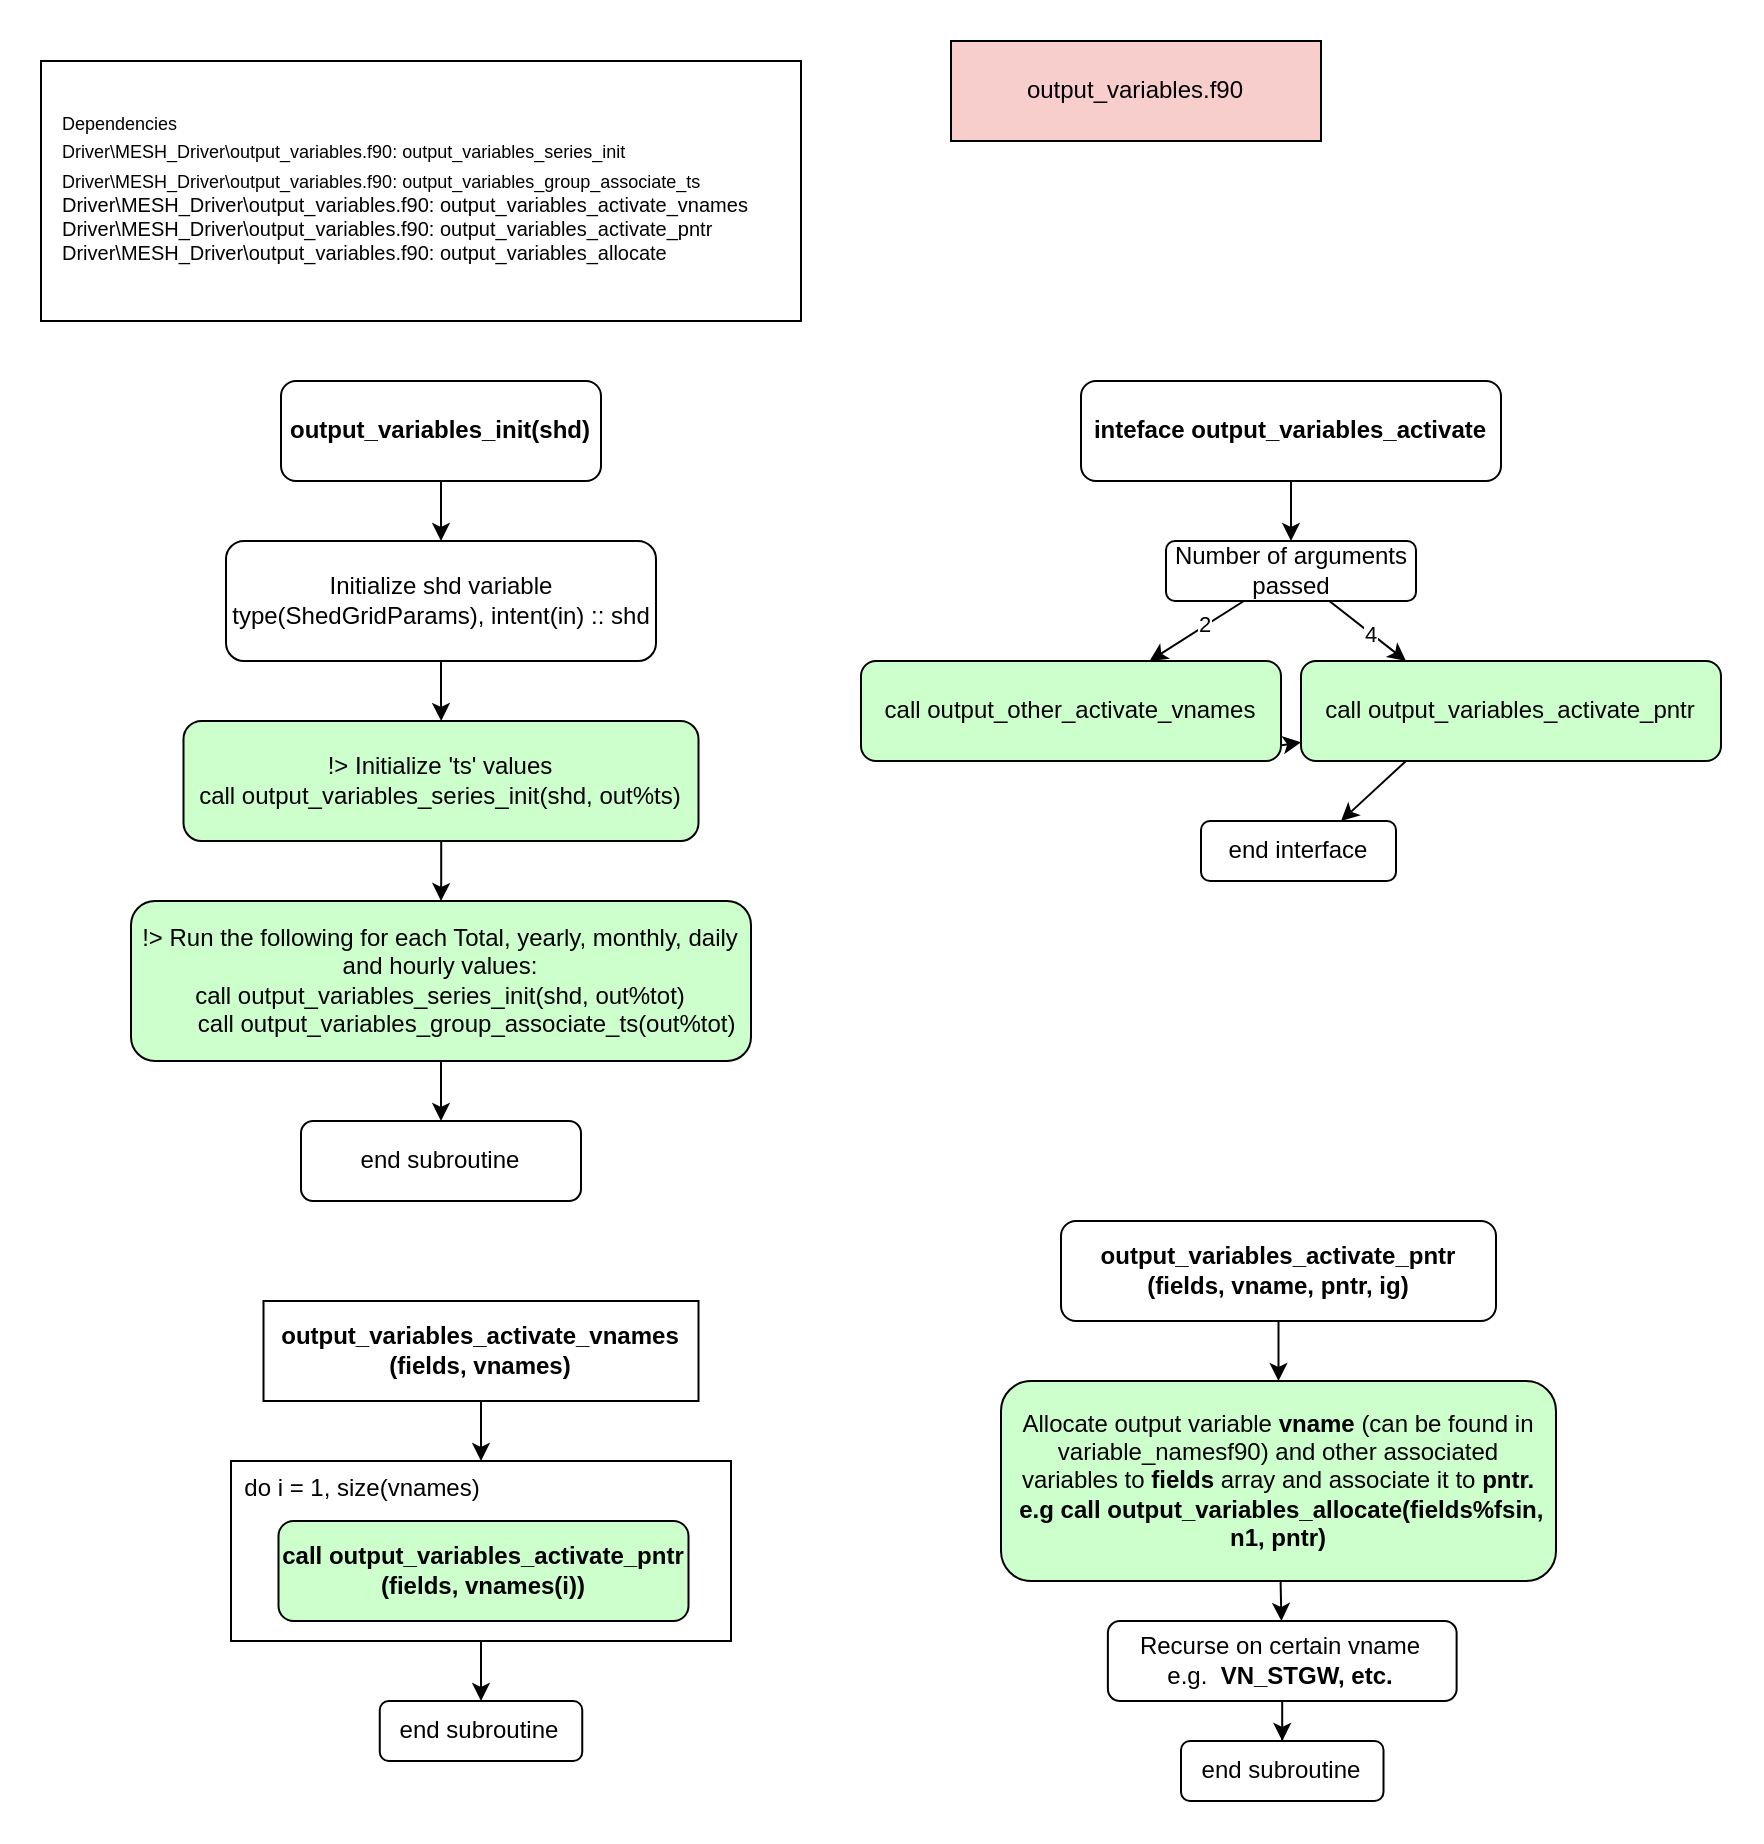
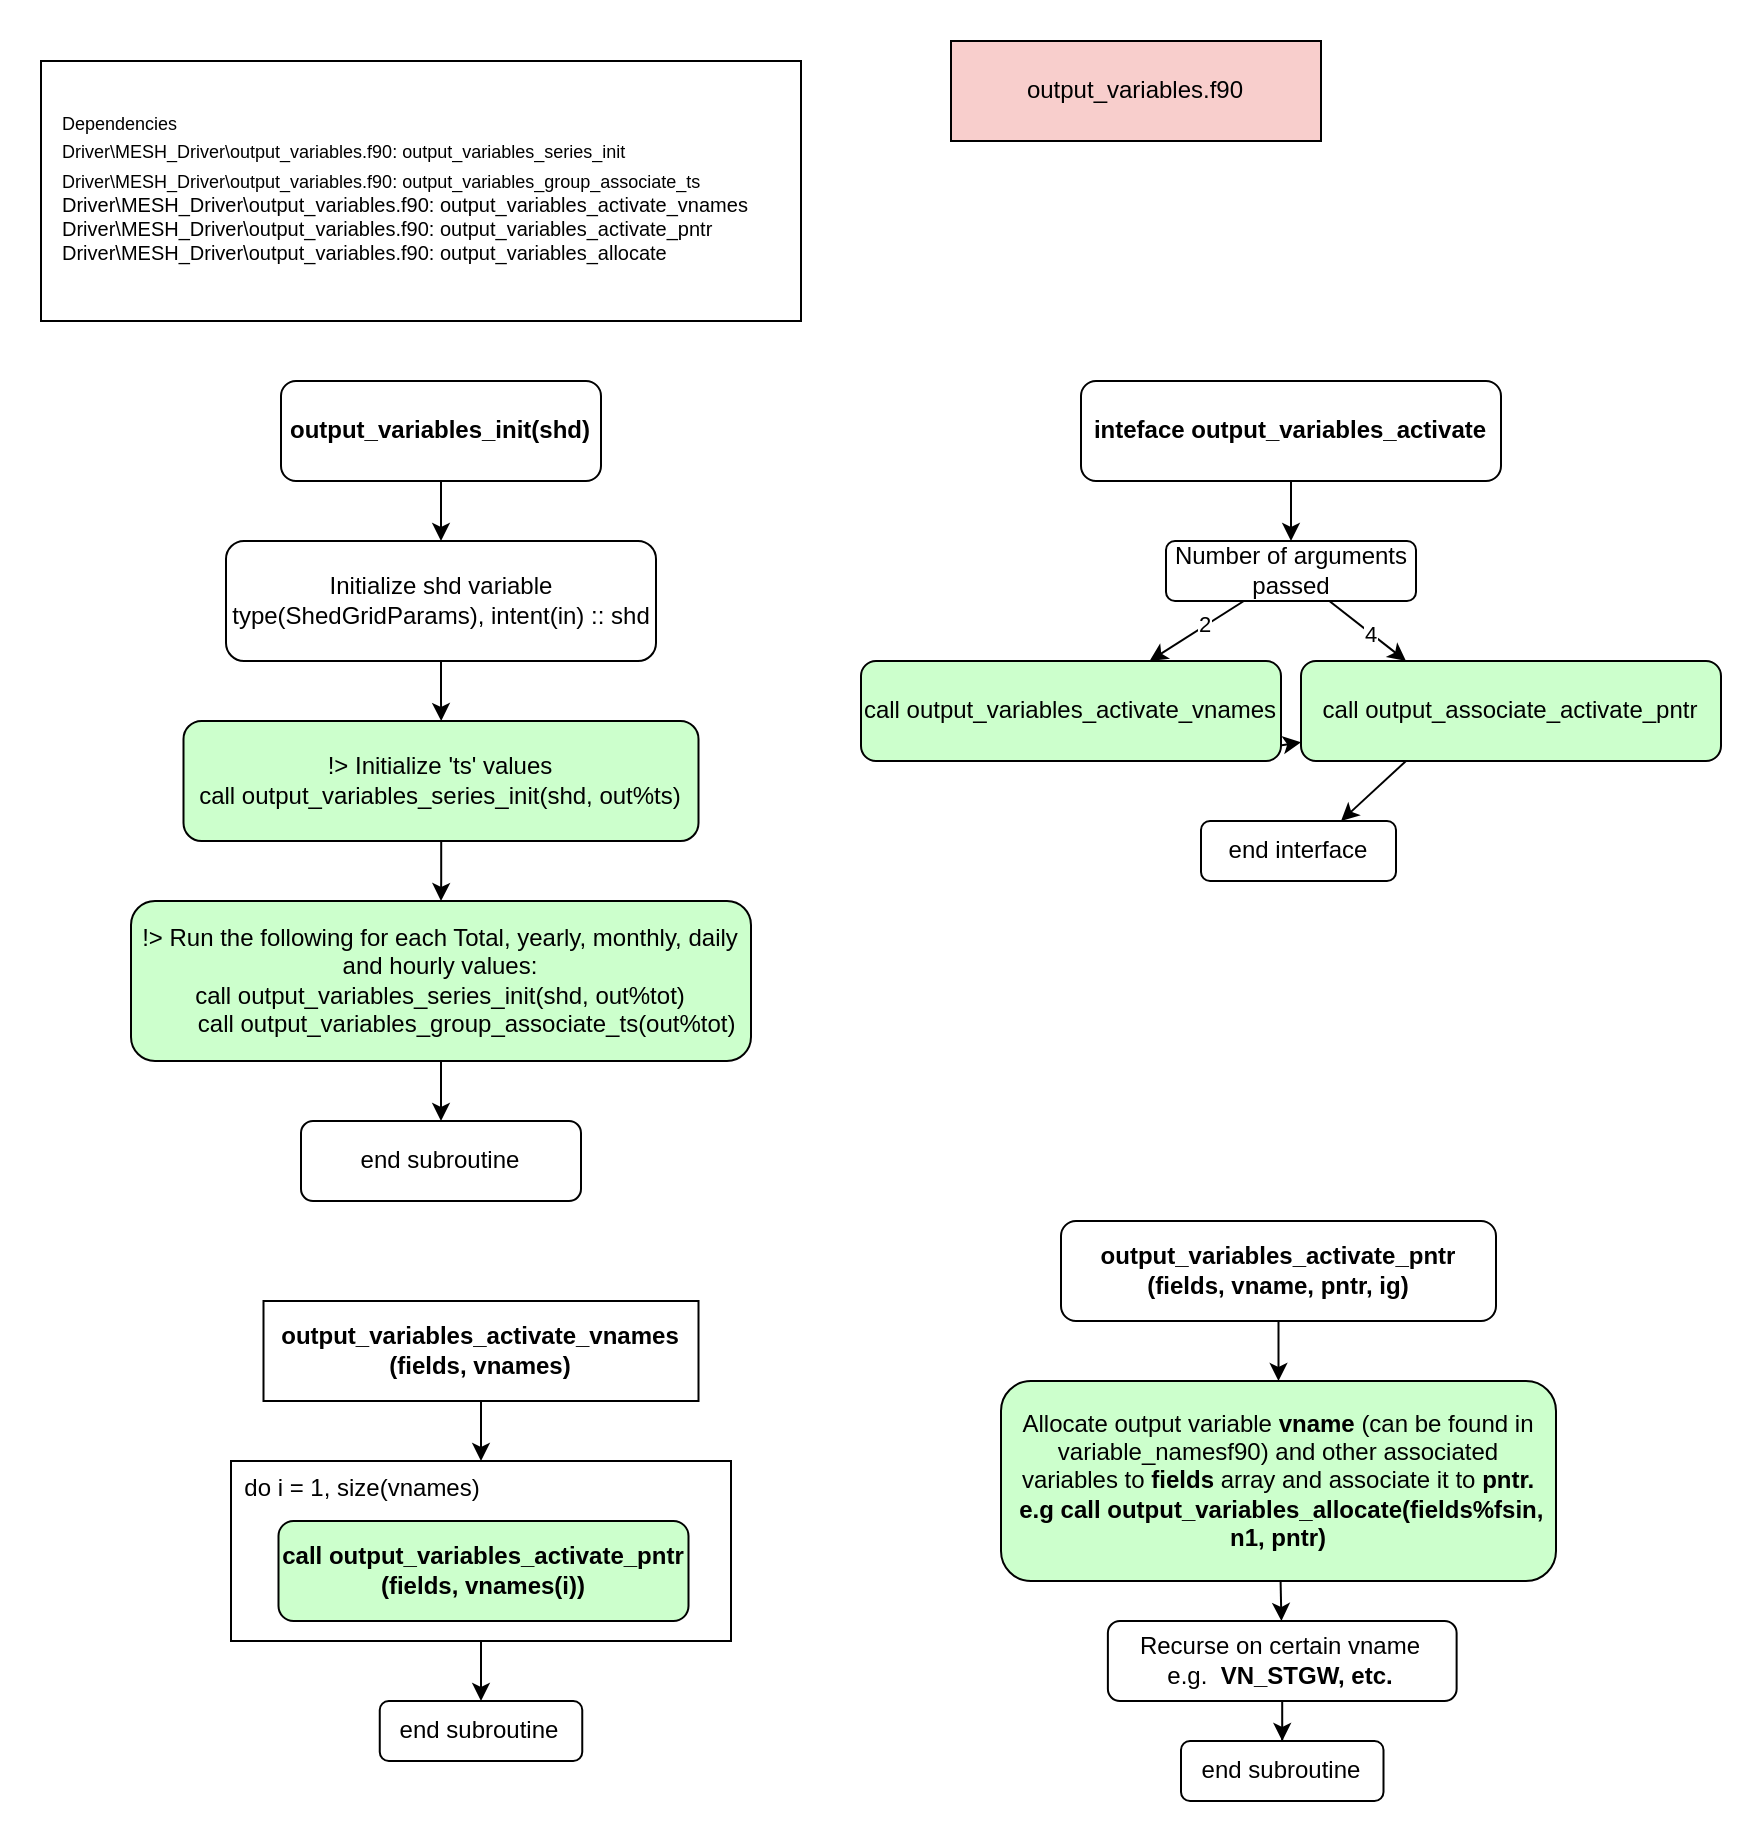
node "call output_other_activate_vnames": label "call output_other_activate_vnames" -> "call output_variables_activate_vnames"
node "call output_variables_activate_pntr": label "call output_variables_activate_pntr" -> "call output_associate_activate_pntr"
